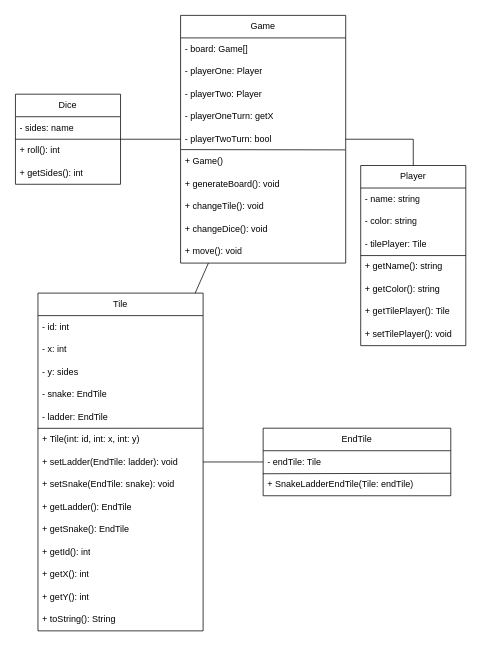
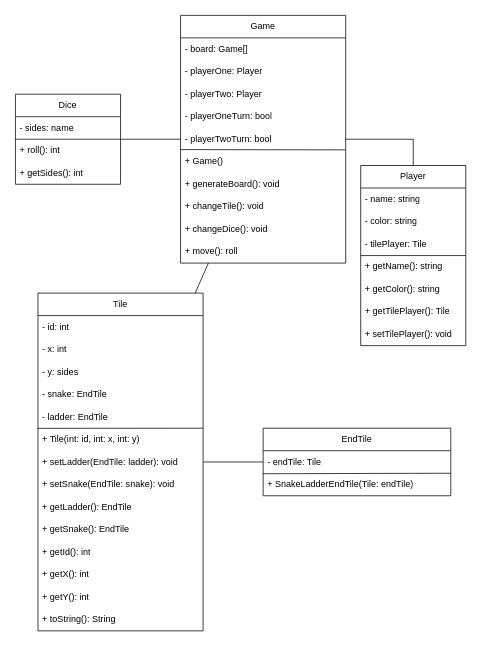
node "- playerOneTurn: getX": label "- playerOneTurn: getX" -> "- playerOneTurn: bool"
node "+ move(): void": label "+ move(): void" -> "+ move(): roll"
